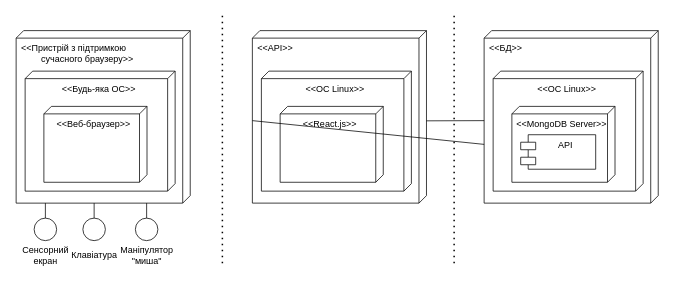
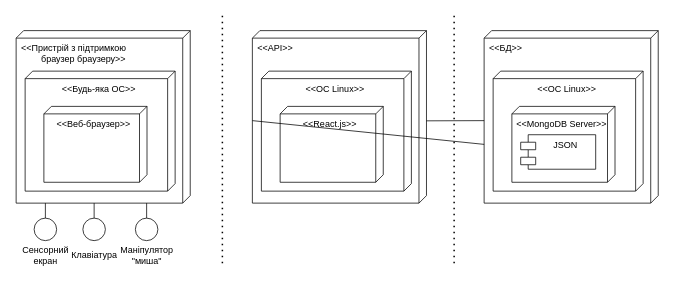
node "<<Пристрій з підтримкою сучасного браузеру>>": label "<<Пристрій з підтримкою сучасного браузеру>>" -> "<<Пристрій з підтримкою браузер браузеру>>"
node "API": label "API" -> "JSON"
